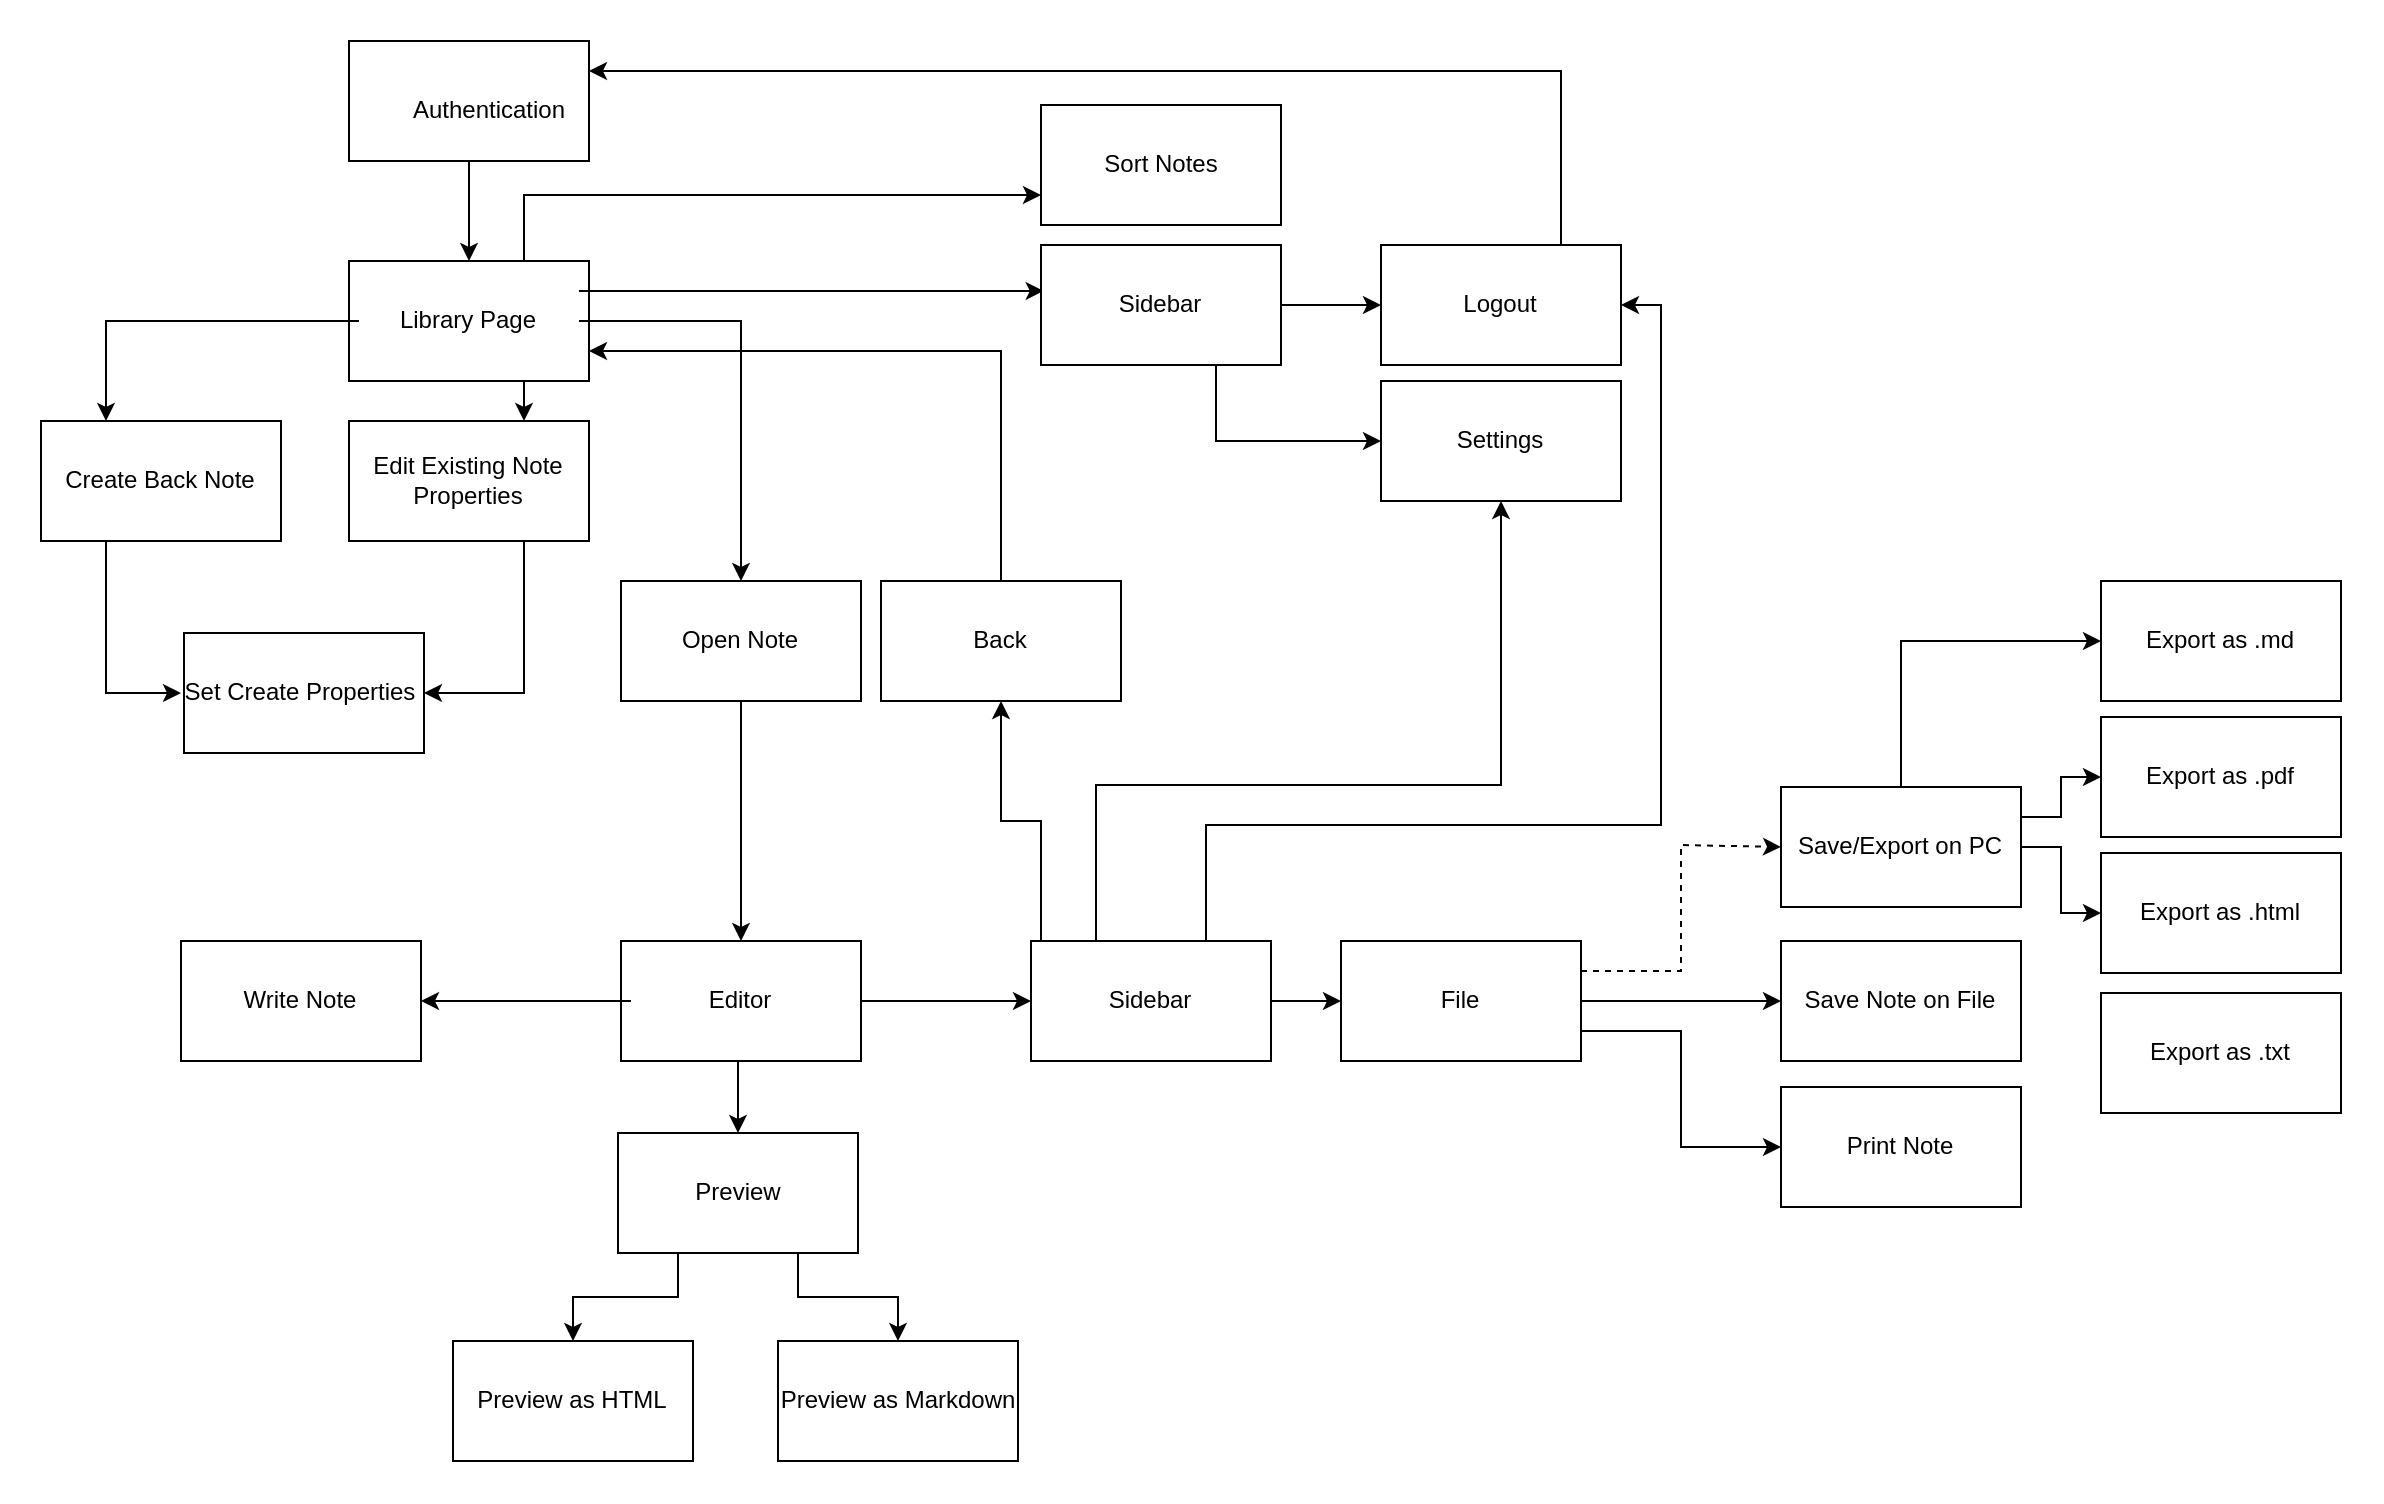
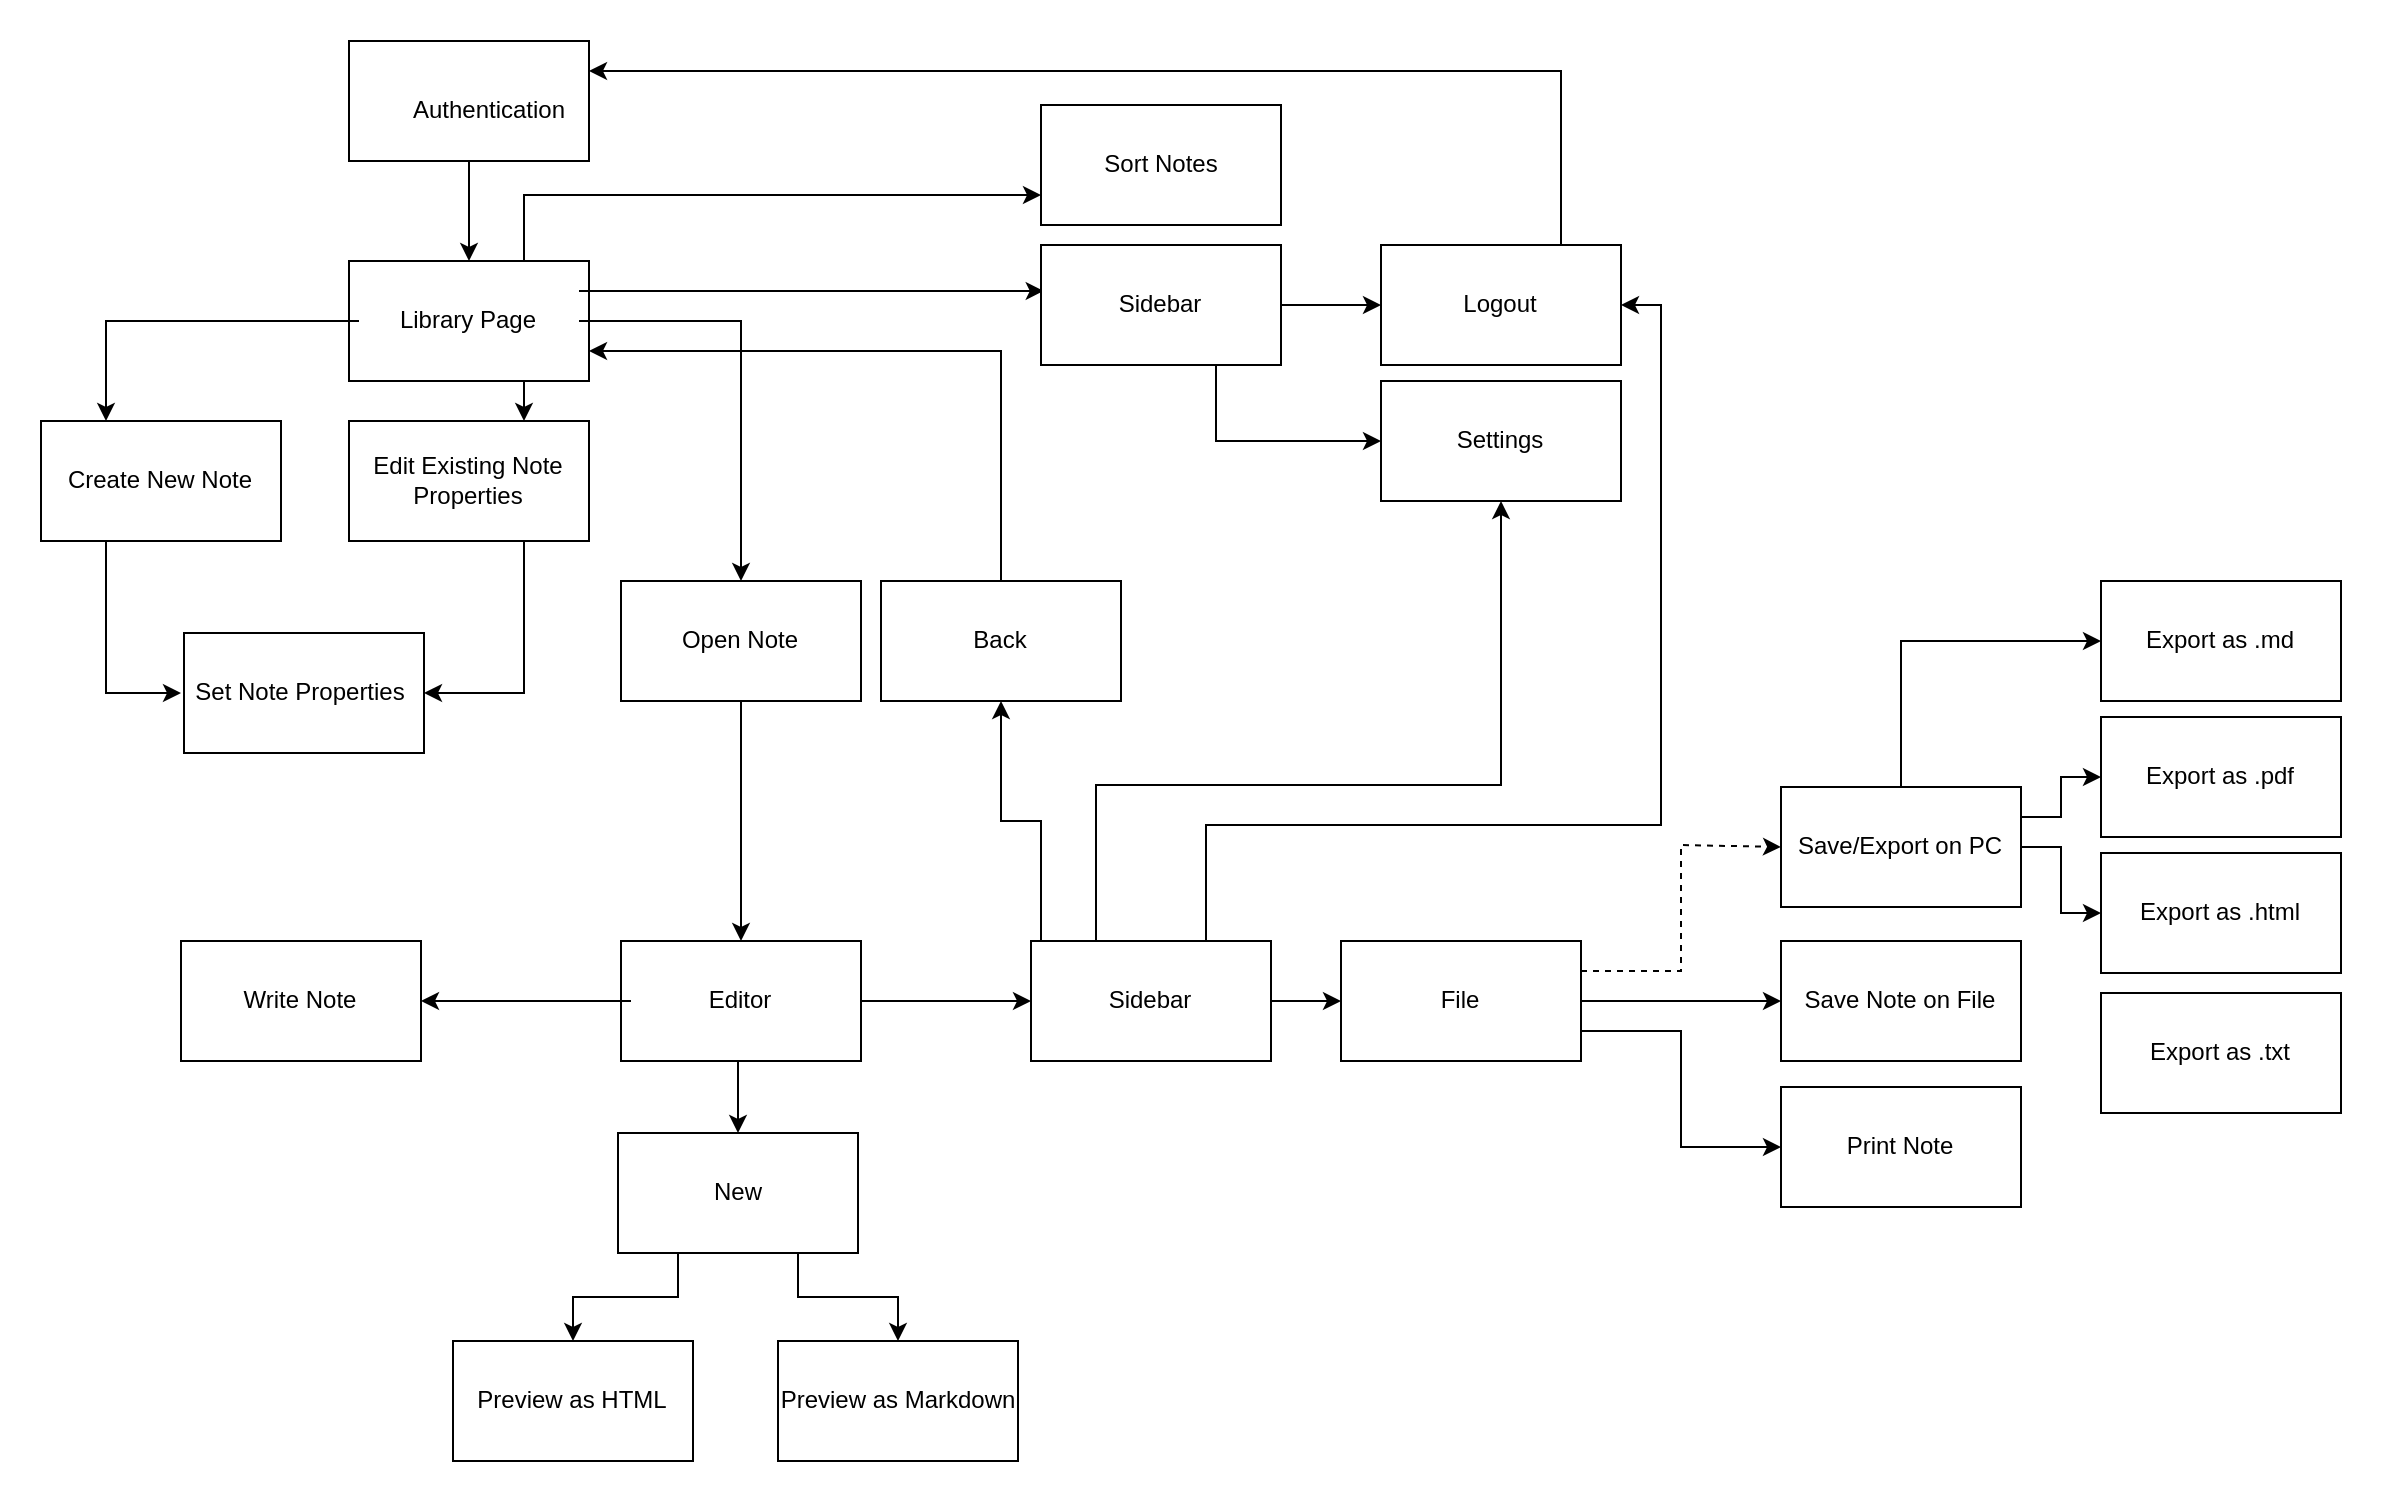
node "Create Back Note": label "Create Back Note" -> "Create New Note"
node "Set Create Properties": label "Set Create Properties" -> "Set Note Properties"
node "Preview": label "Preview" -> "New"
